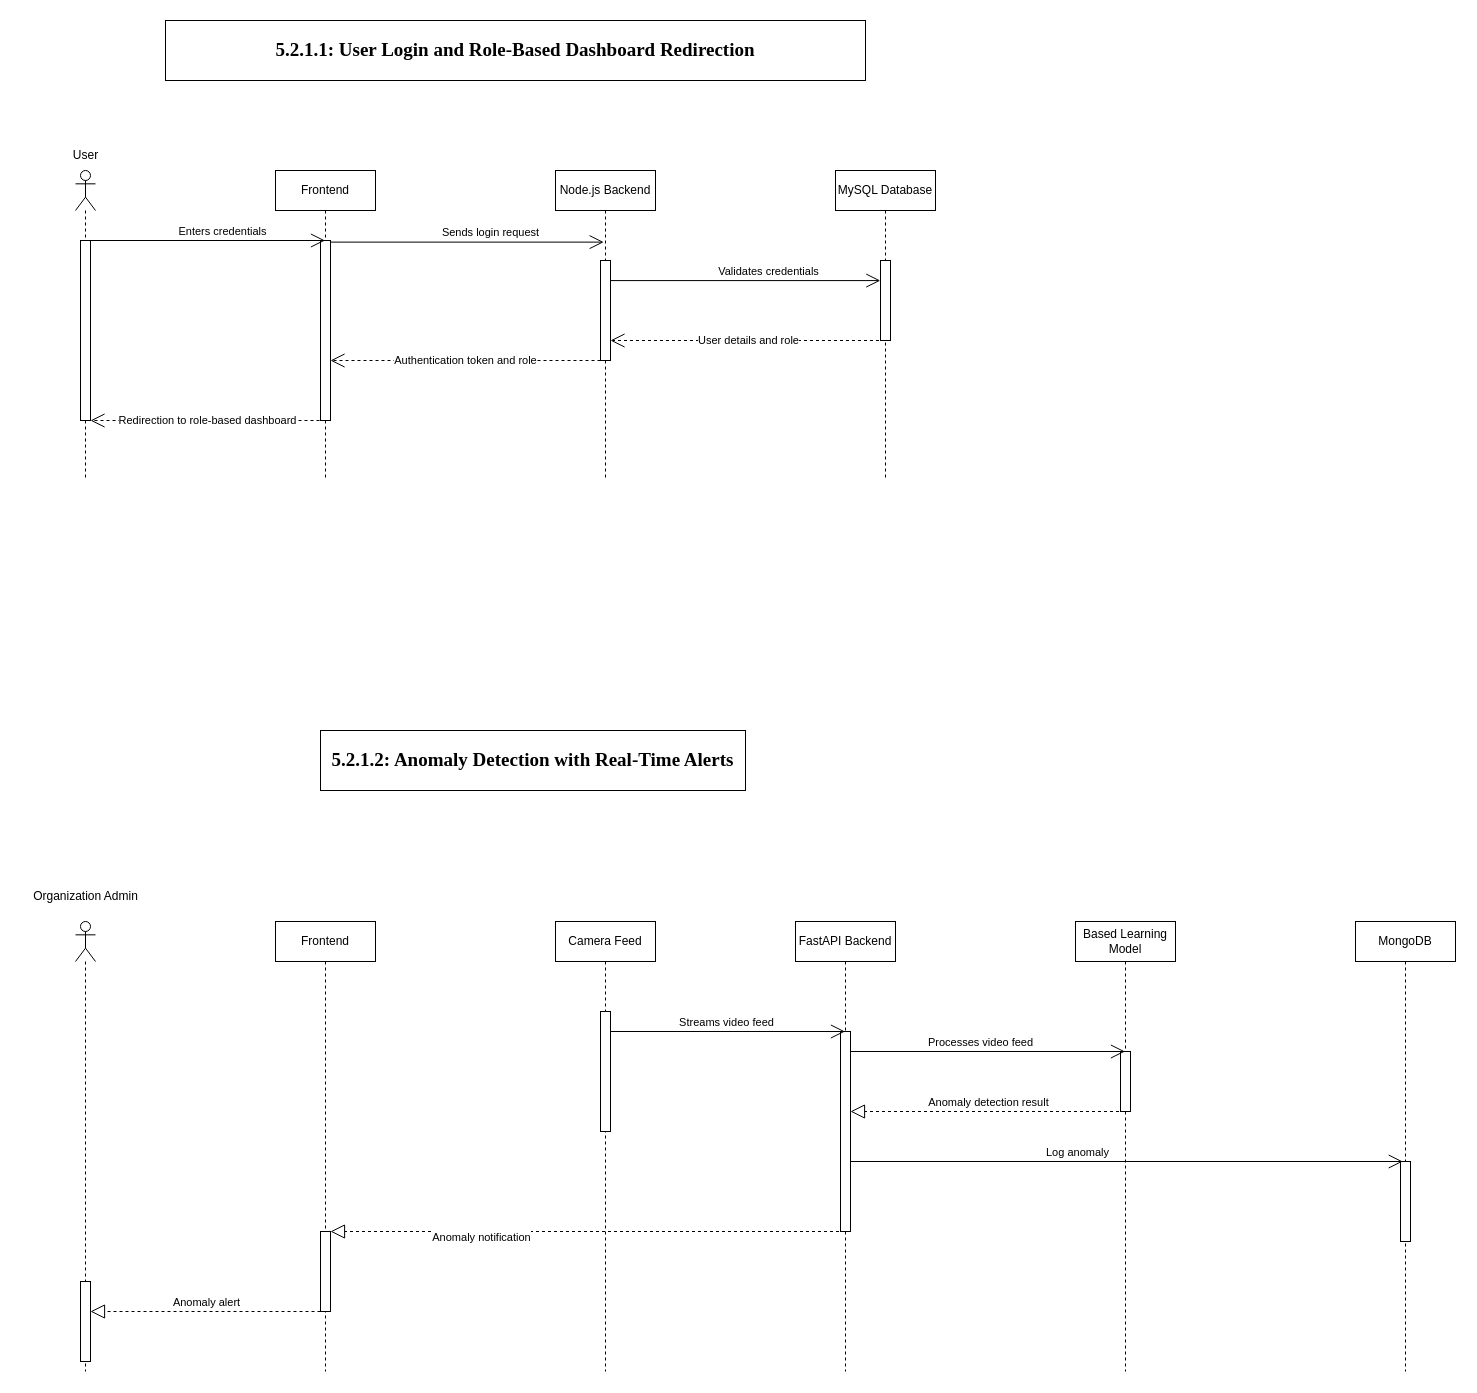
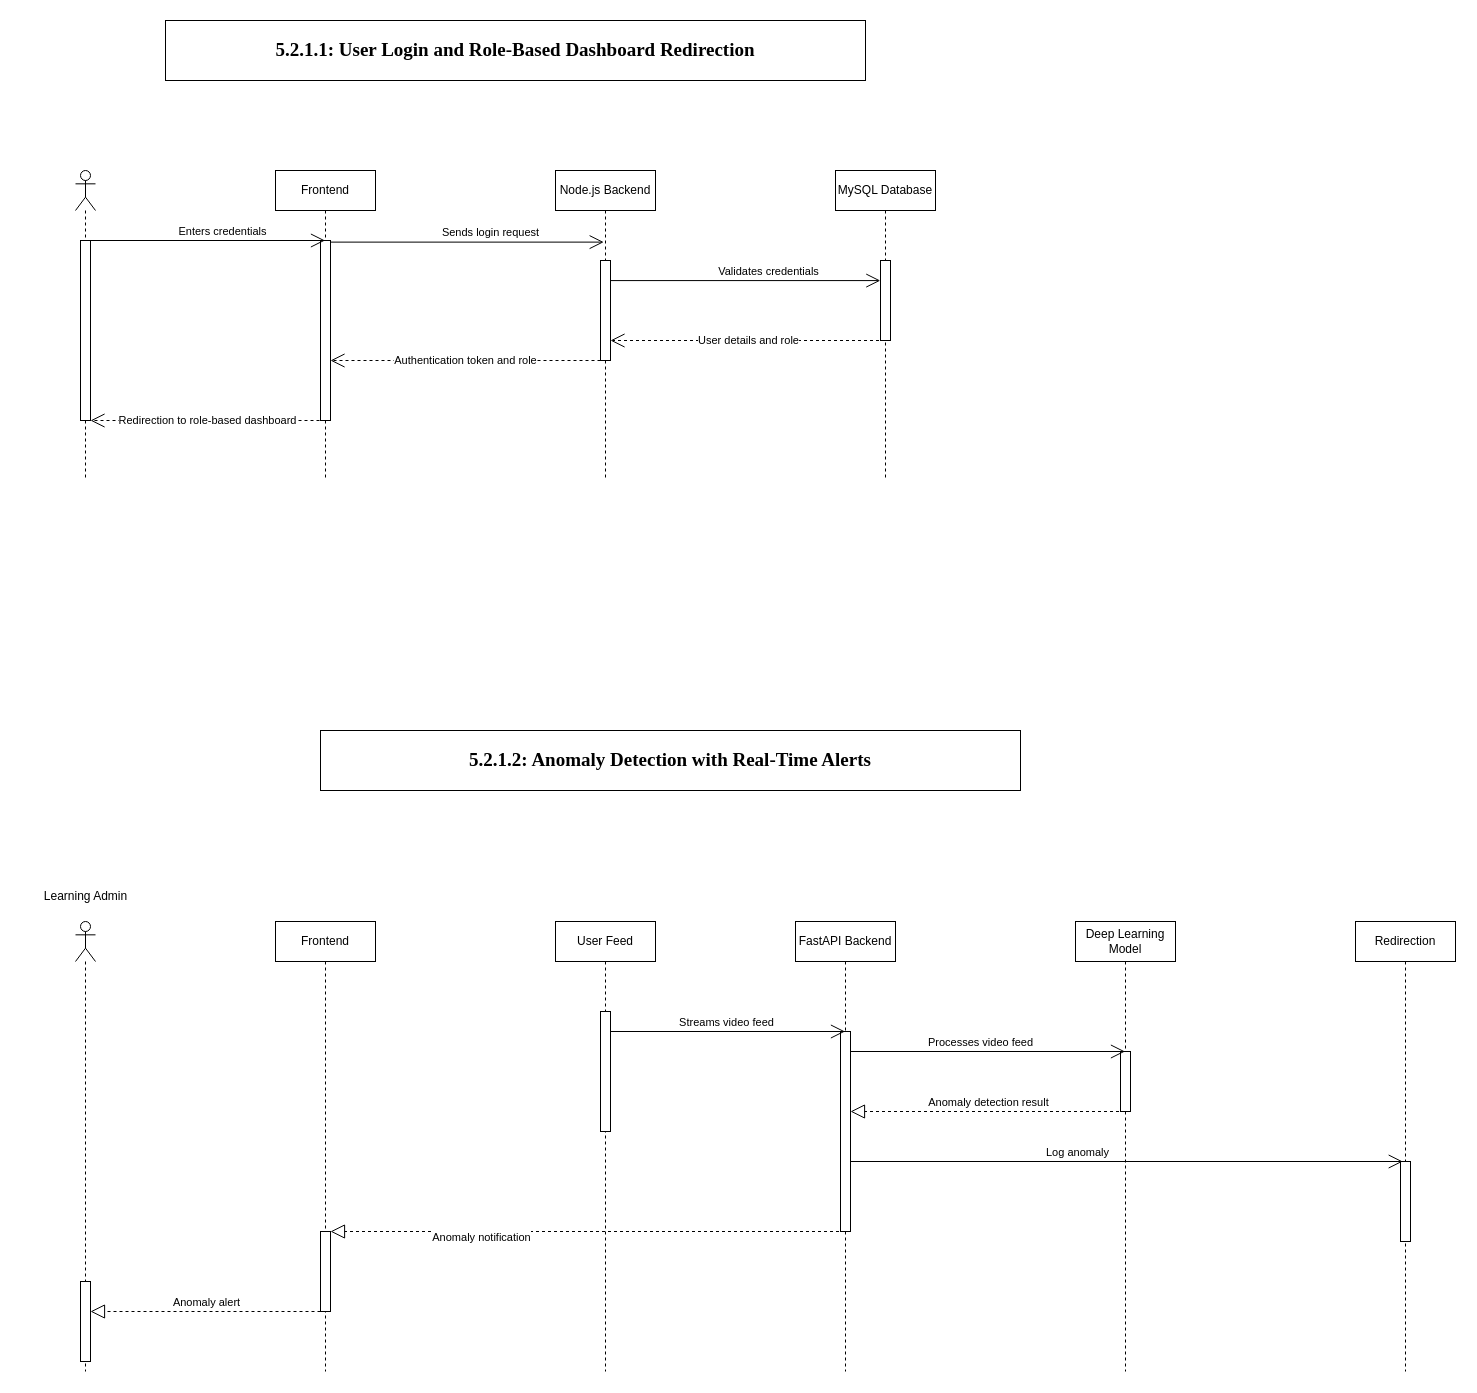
node "User": removed
node "5.2.1.2: Anomaly Detection with Real-Time Alerts": size 425x60 -> 700x60
node "Organization Admin": label "Organization Admin" -> "Learning Admin"
node "Camera Feed": label "Camera Feed" -> "User Feed"
node "Based Learning Model": label "Based Learning Model" -> "Deep Learning Model"
node "MongoDB": label "MongoDB" -> "Redirection"
